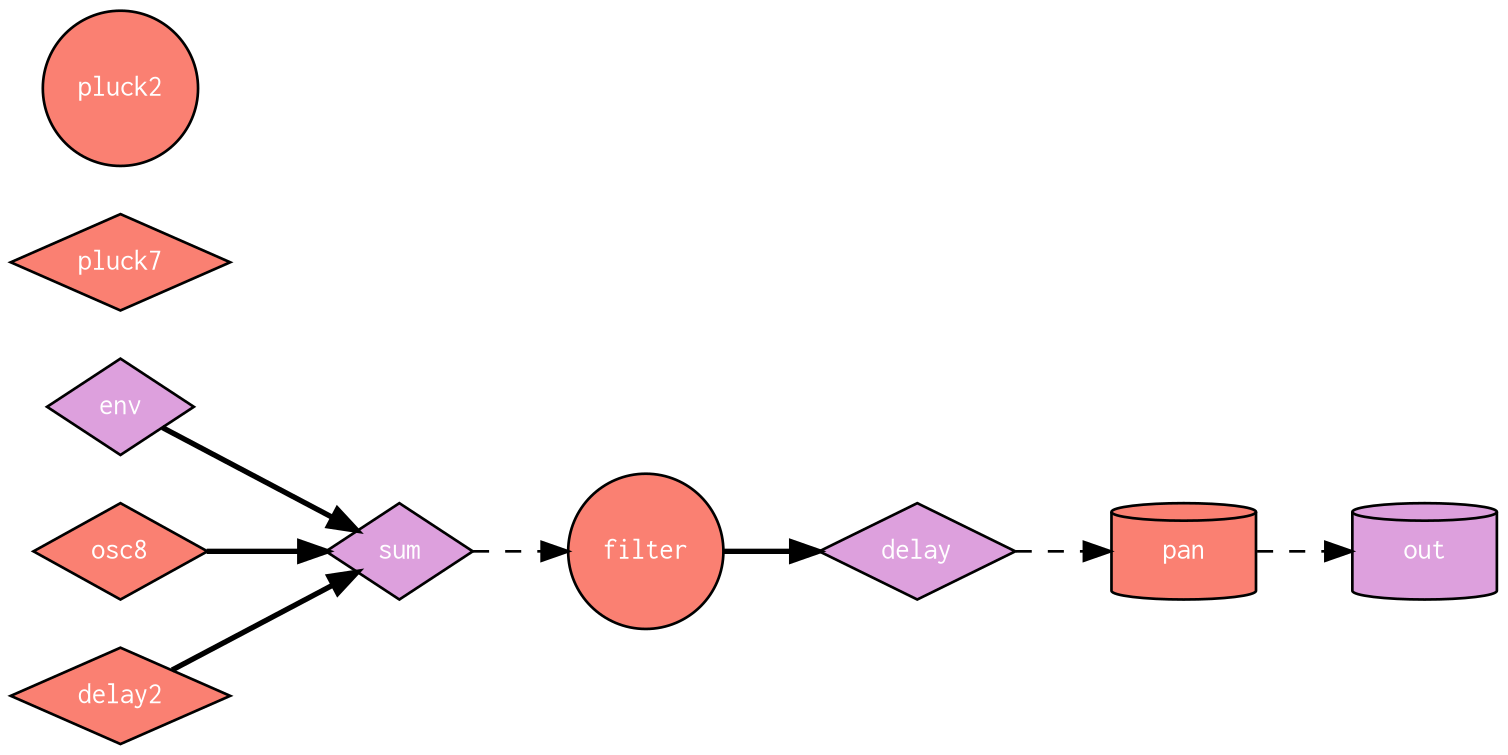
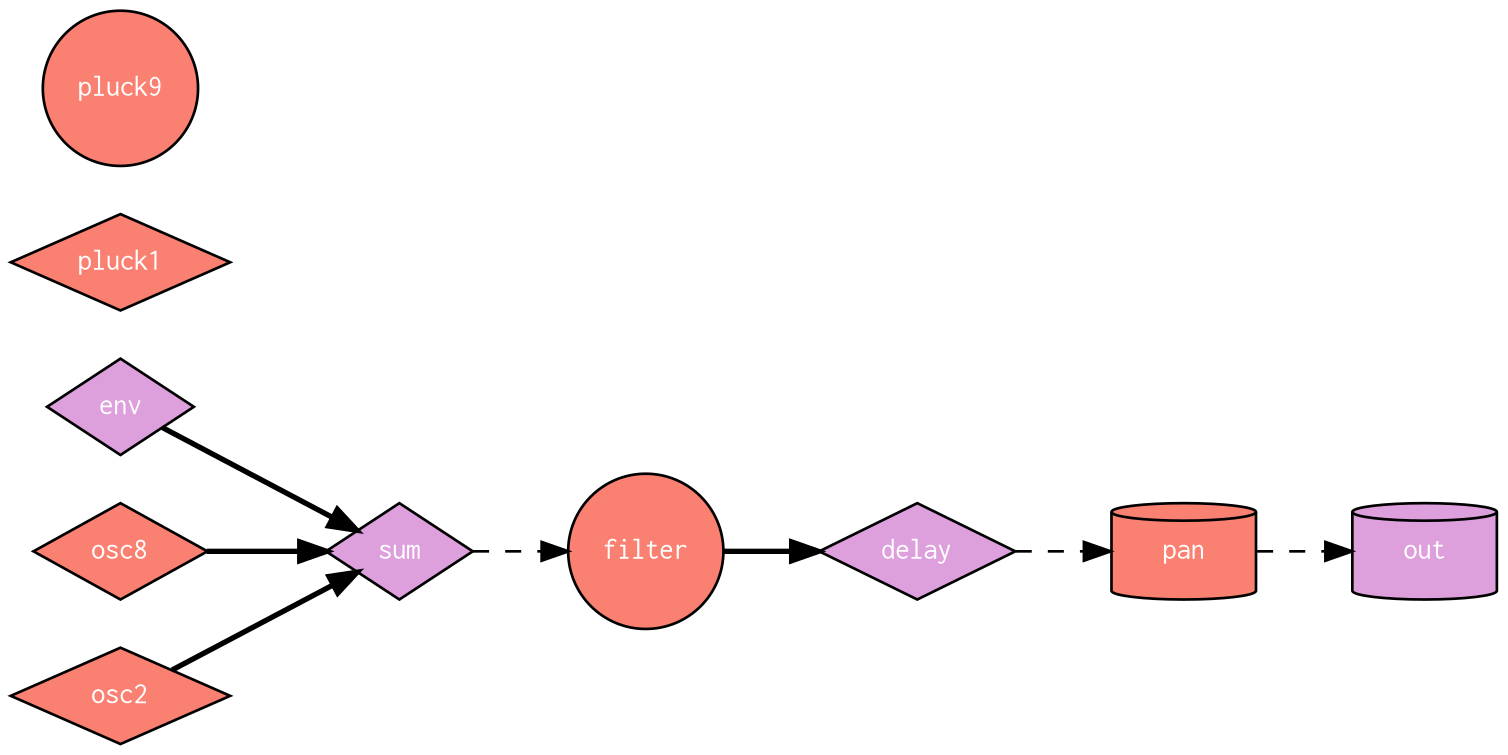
node "pluck2": label "pluck2" -> "pluck9"
node "pluck7": label "pluck7" -> "pluck1"
node "delay2": label "delay2" -> "osc2"
